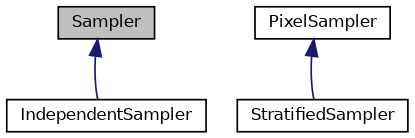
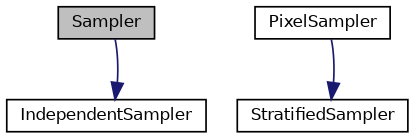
edge "IndependentSampler" -> "Sampler": reversed
edge "StratifiedSampler" -> "PixelSampler": reversed
